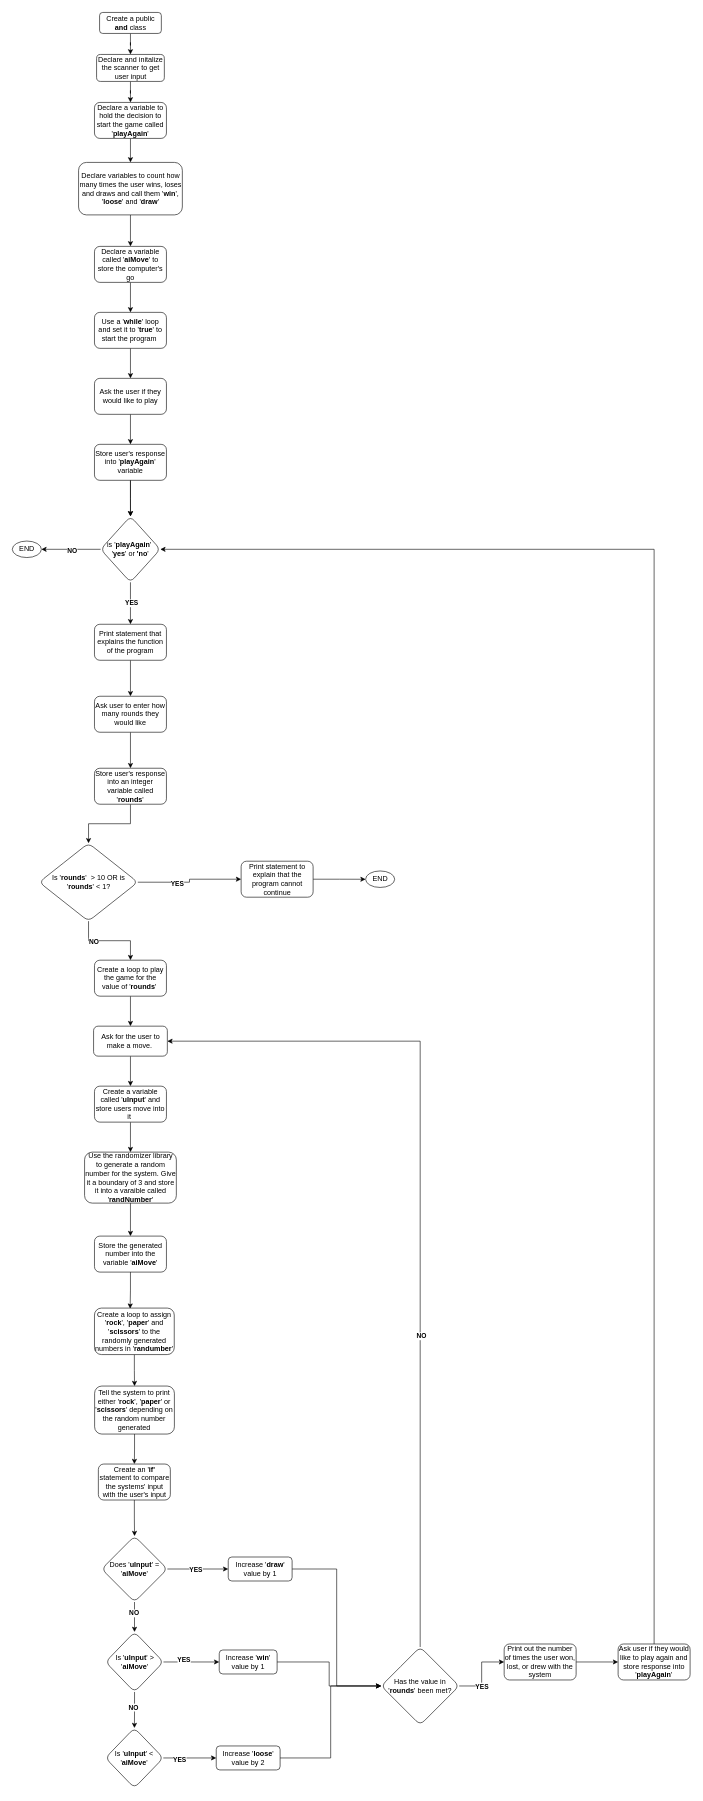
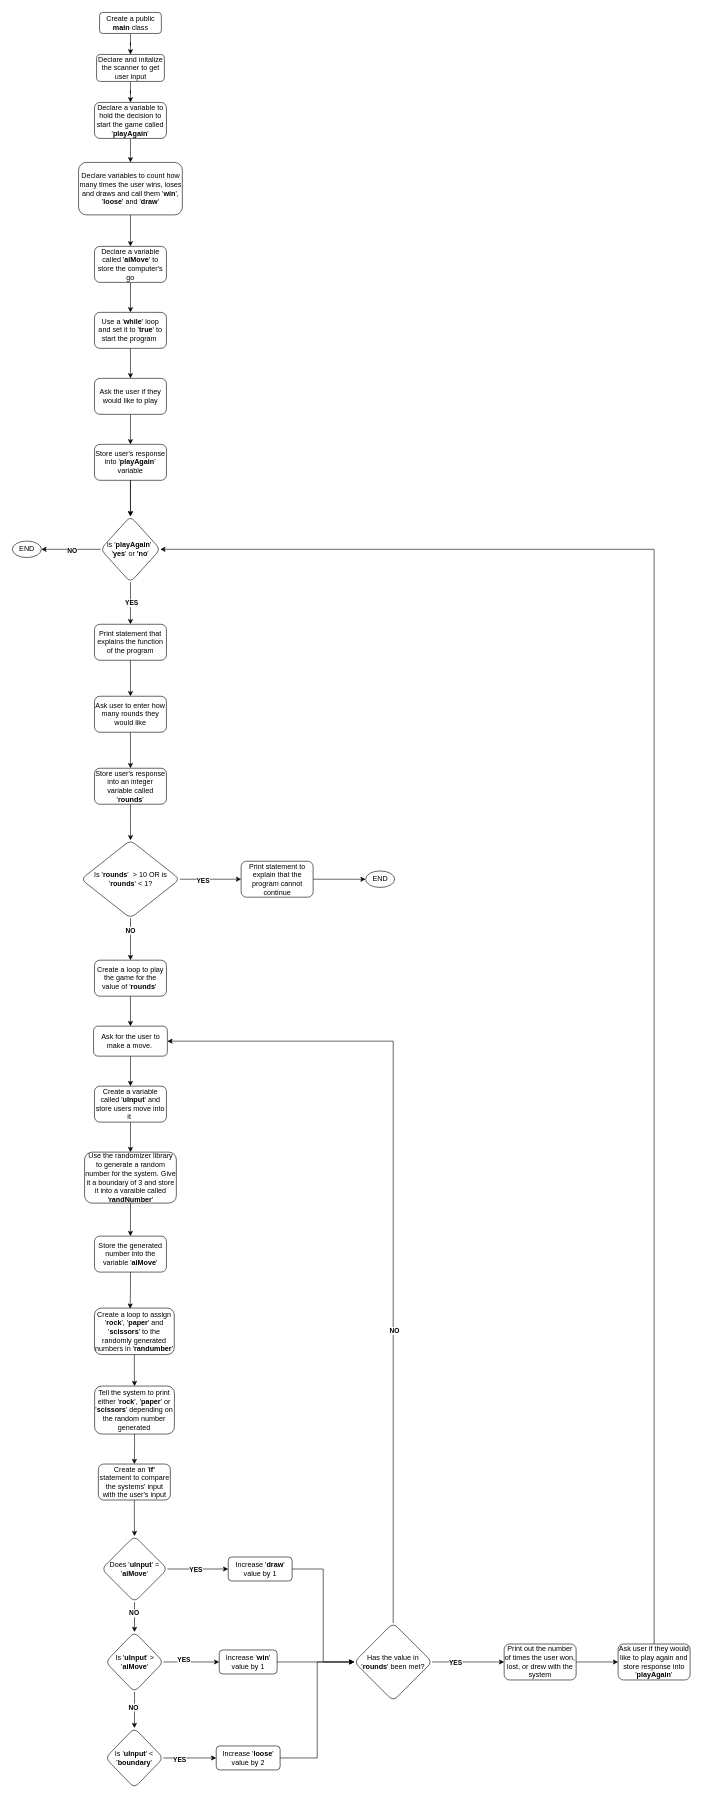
node "Create a public and class": label "Create a public and class" -> "Create a public main class"
node "Is 'rounds' > 10 OR is 'rounds' < 1?": moved (89, 882) -> (131, 879)
node "Has the value in 'rounds' been met?": moved (420, 1686) -> (393, 1662)
node "Is 'uInput' < 'aiMove'": label "Is 'uInput' < 'aiMove'" -> "Is 'uInput' < 'boundary'"
